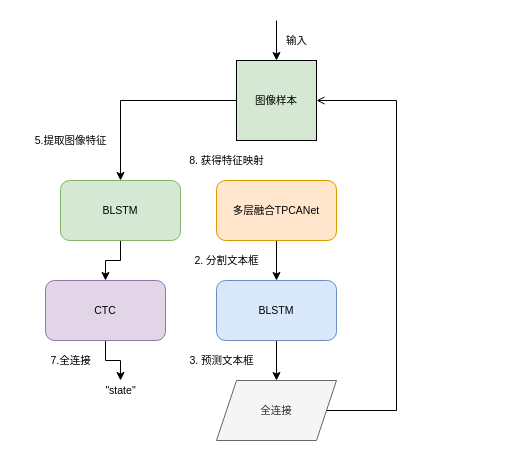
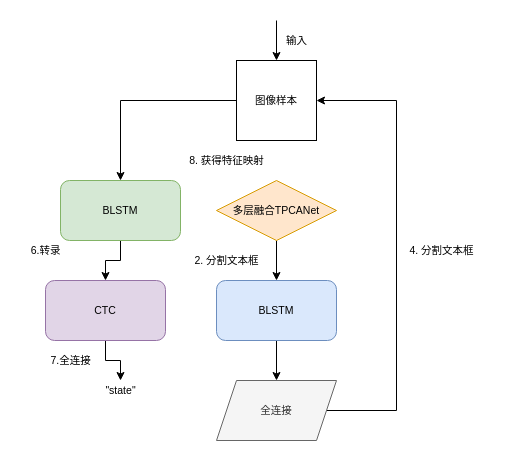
node "图像样本": fillcolor #d5e8d4 -> #ffffff
edge "全连接" -> "图像样本": arrowhead open -> classic
node "5.提取图像特征": removed
node "多层融合TPCANet": shape rounded rectangle -> diamond
node "6.转录": added
node "4. 分割文本框": added
node "3. 预测文本框": removed
